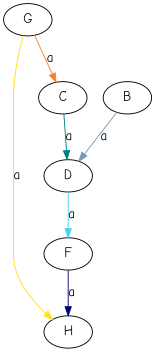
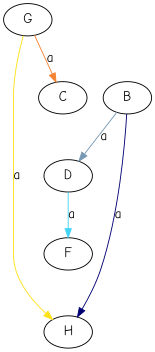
edge "C" -> "D": removed, label "a"
edge "F" -> "H": now "B" -> "H"
